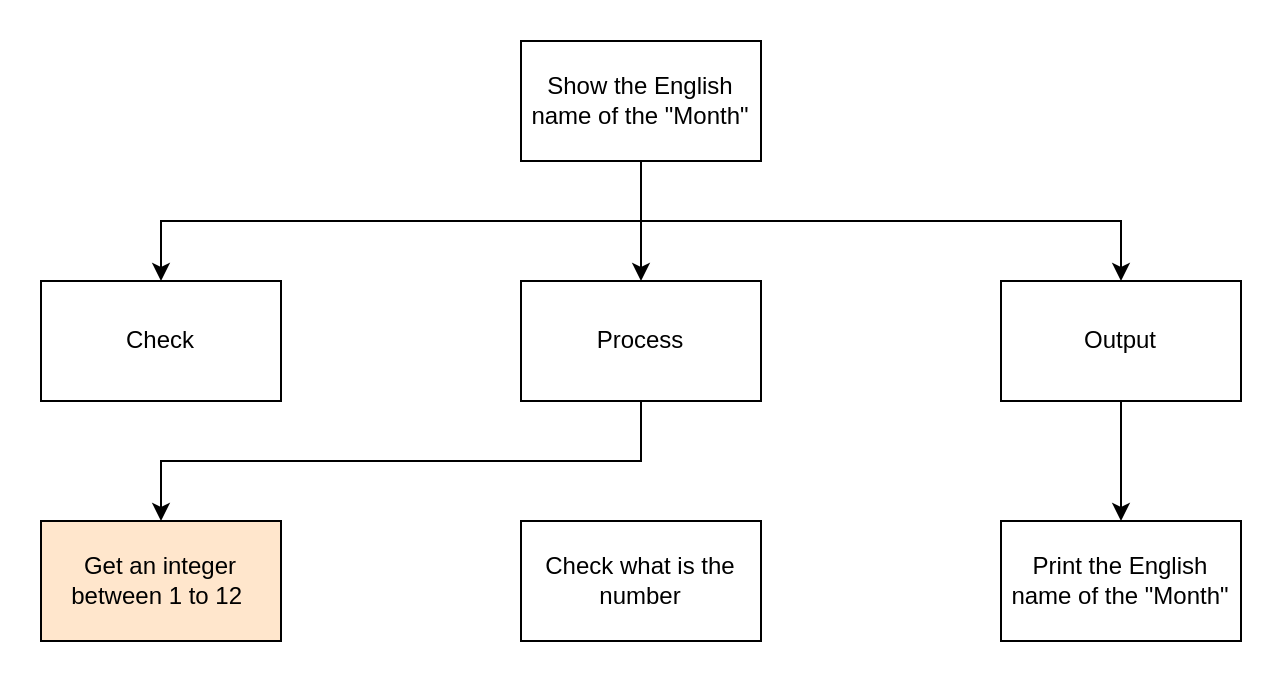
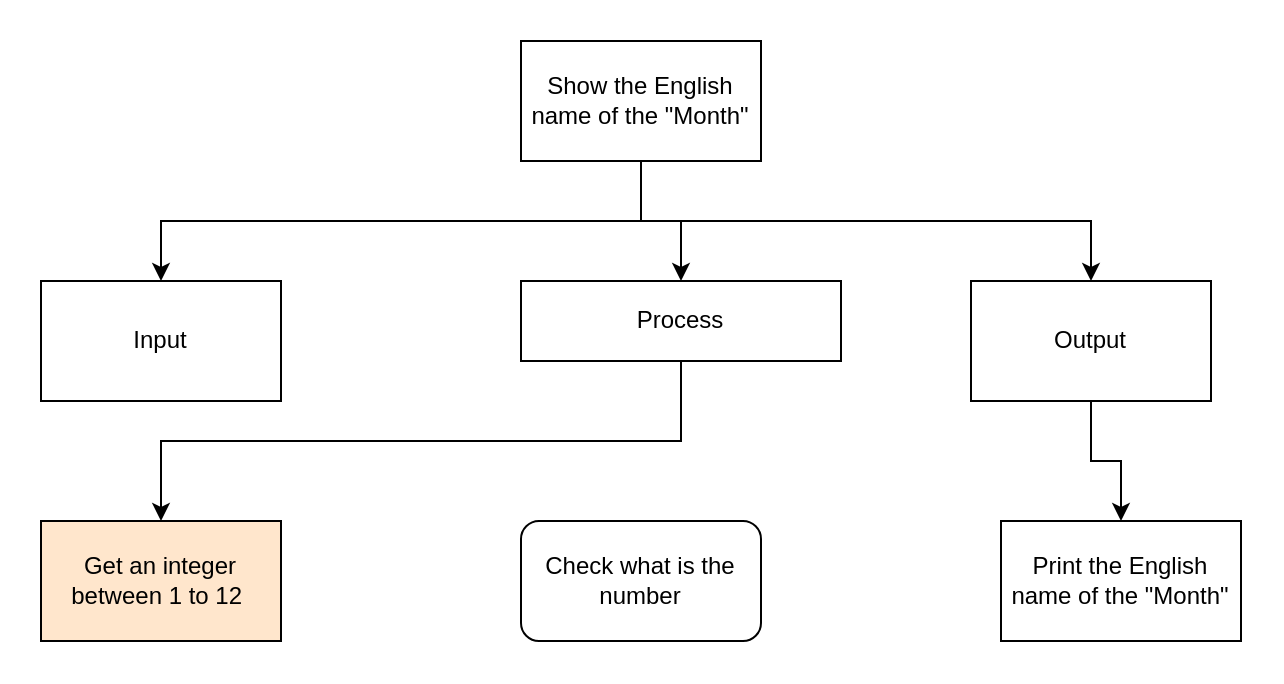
node "Check": label "Check" -> "Input"
node "Process": size 240x120 -> 320x80
node "Output": moved (1121, 341) -> (1091, 341)
node "Check what is the number": shape rectangle -> rounded rectangle
